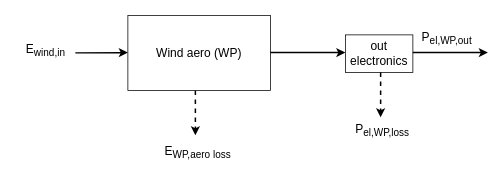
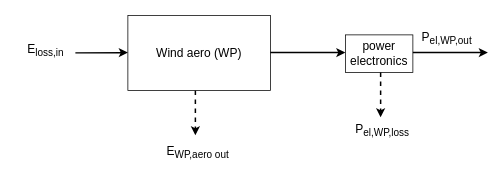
node "Ewind,in": label "Ewind,in" -> "Eloss,in"
node "out electronics": label "out electronics" -> "power electronics"
node "EWP,aero loss": label "EWP,aero loss" -> "EWP,aero out"
